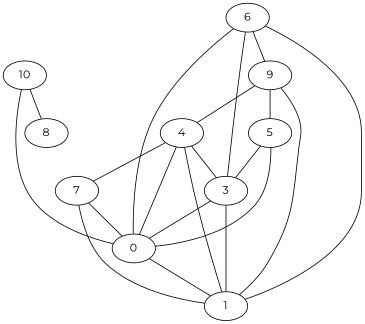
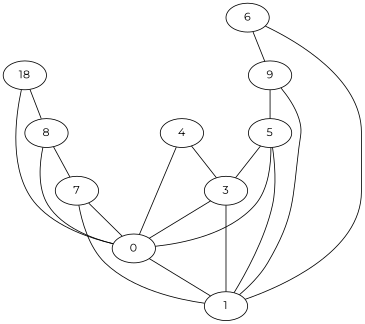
node "10": label "10" -> "18"
edge "9" -- "4": removed
edge "6" -- "3": removed
edge "6" -- "0": now "8" -- "0"
edge "4" -- "7": now "8" -- "7"
edge "4" -- "1": now "5" -- "1"
